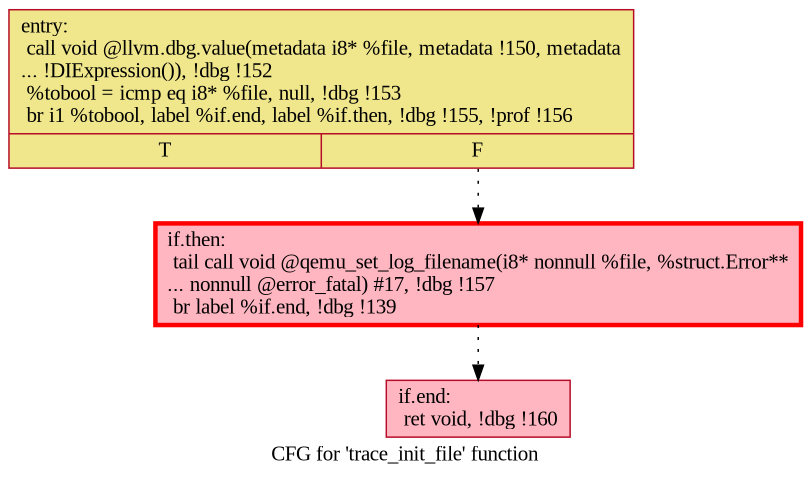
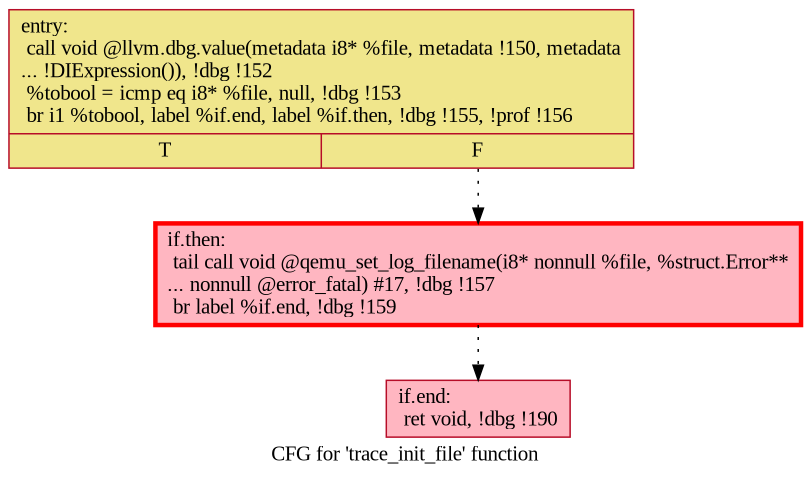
node "if.then:": text "br label %if.end, !dbg !139" -> "br label %if.end, !dbg !159"
node "if.end:": text "ret void, !dbg !160" -> "ret void, !dbg !190"
